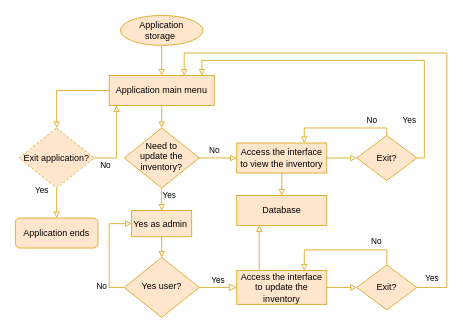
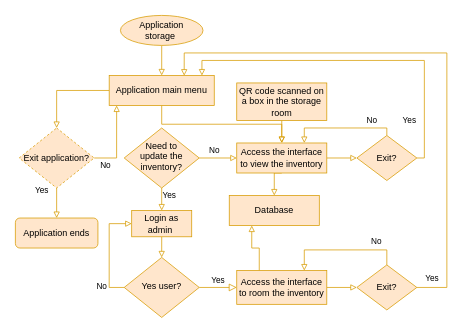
node "QR code scanned on a box in the storage room": added
edge "Application main menu" -> "Need to update the inventory?": now "Application main menu" -> "Access the interface to view the inventory"
edge "QR code scanned on a box in the storage room" -> "Access the interface to view the inventory": added
node "Database": moved (282, 210) -> (274, 210)
node "Yes as admin": label "Yes as admin" -> "Login as admin"
node "Access the interface to update the inventory": label "Access the interface to update the inventory" -> "Access the interface to room the inventory"
